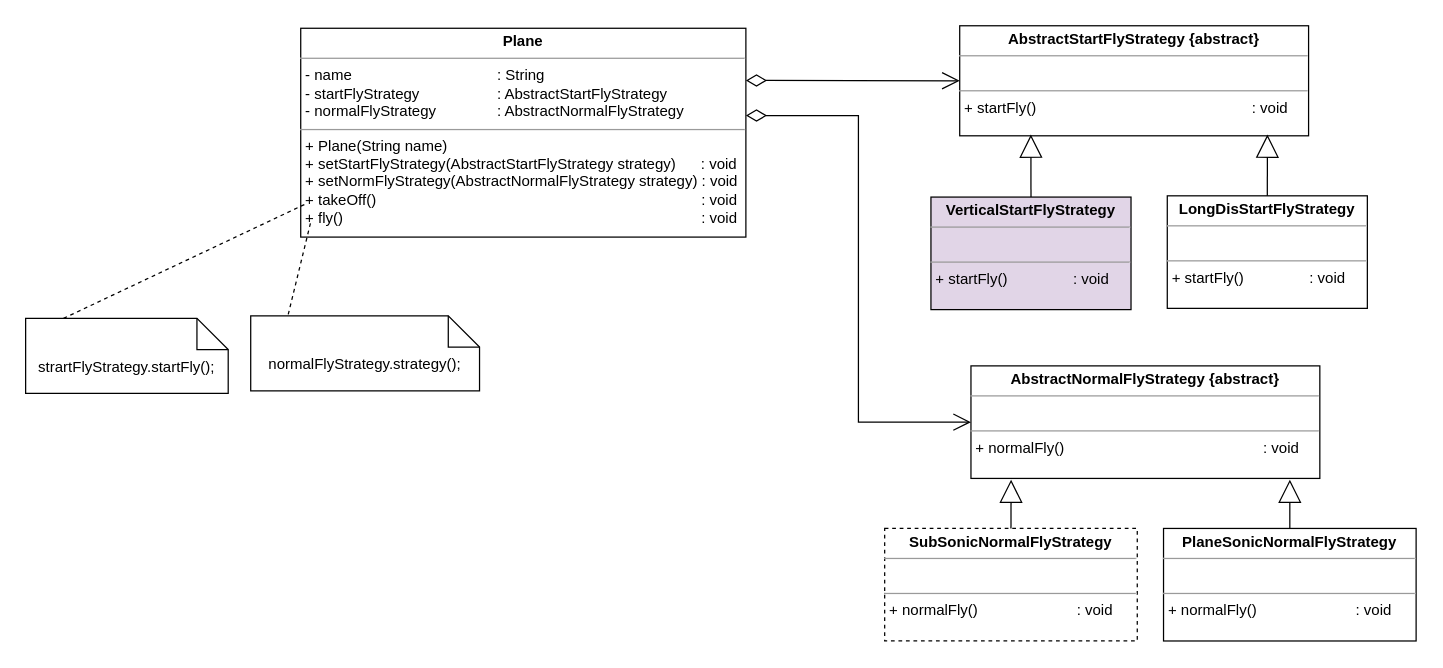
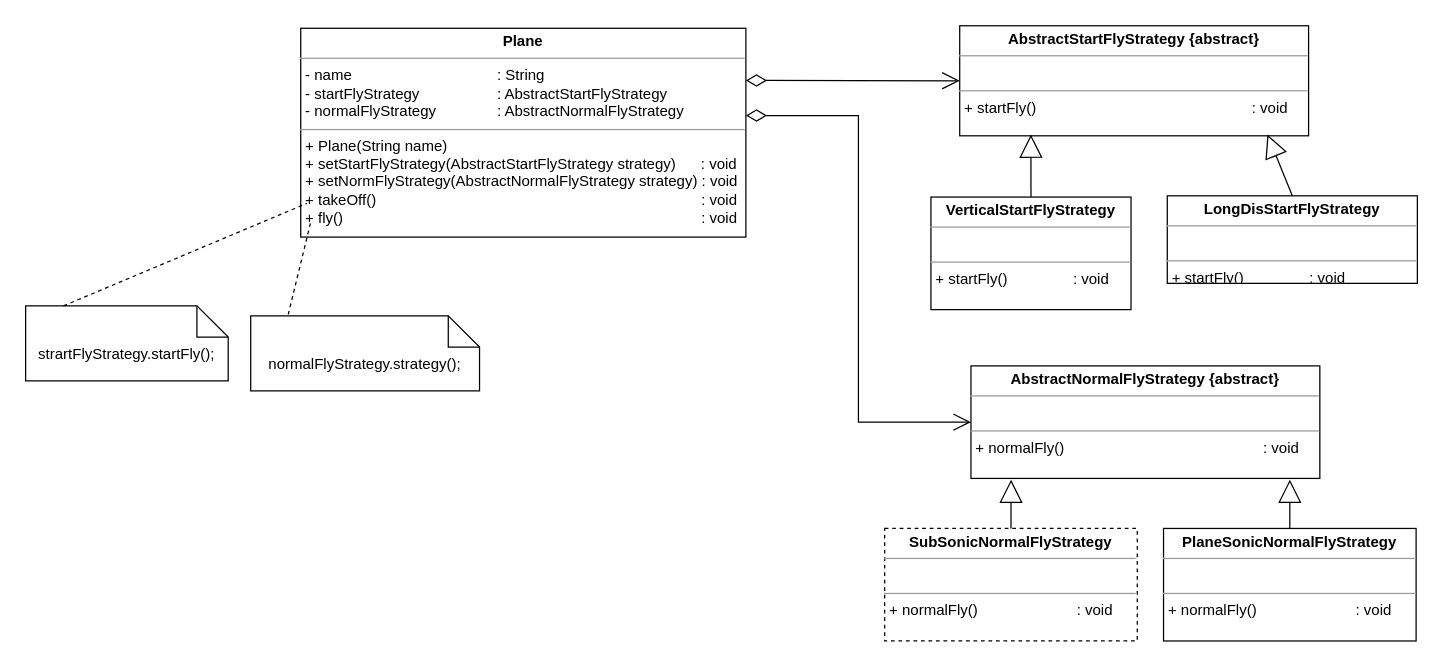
node "LongDisStartFlyStrategy + startFly() : void": size 200x113 -> 250x88
node "VerticalStartFlyStrategy + startFly() : void": fillcolor #e1d5e7 -> #ffffff
node "strartFlyStrategy.startFly();": moved (127, 356) -> (127, 343)
